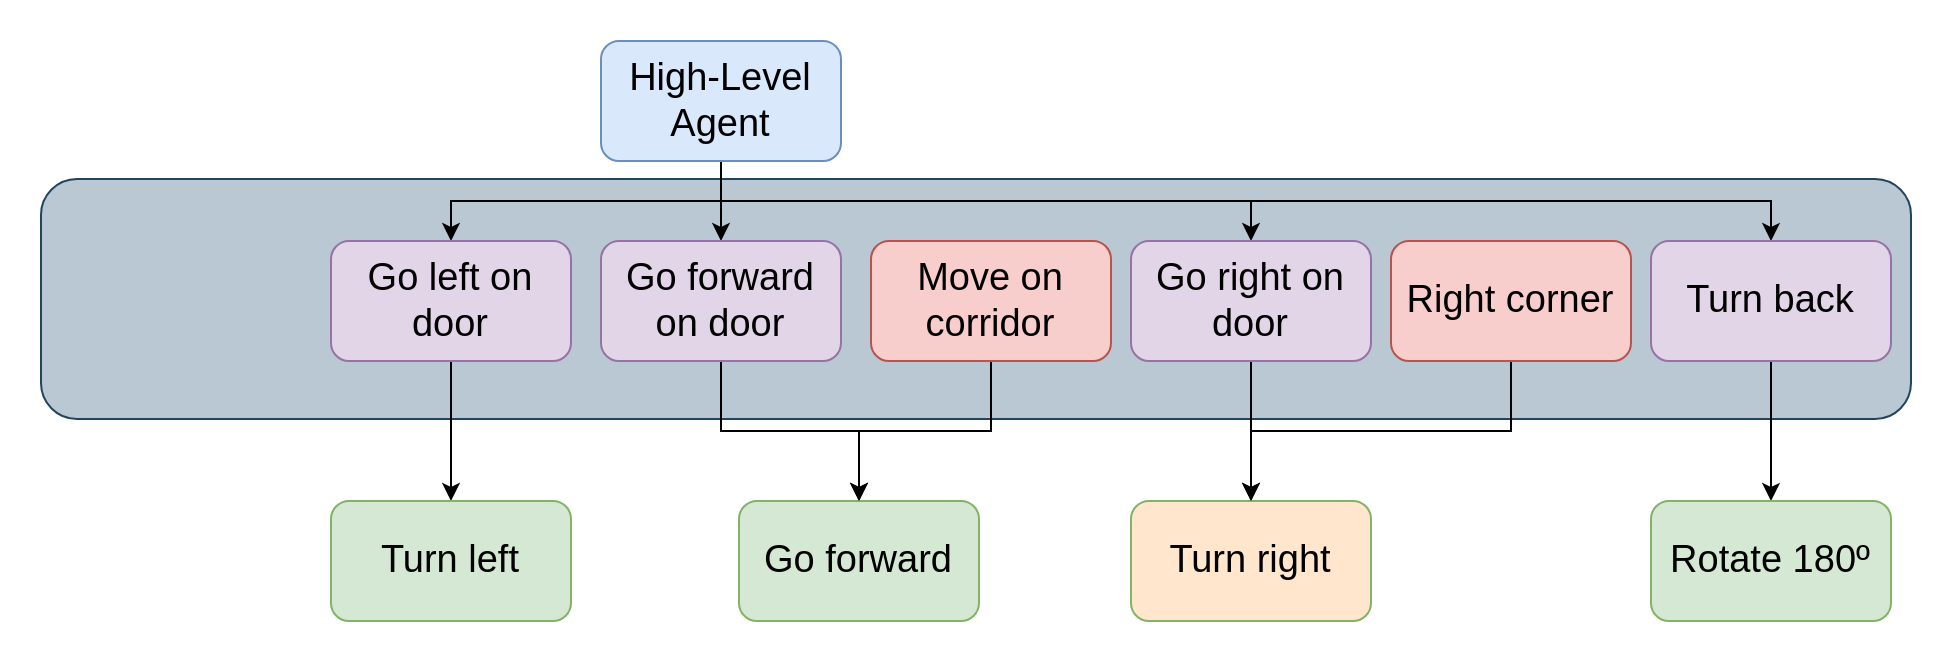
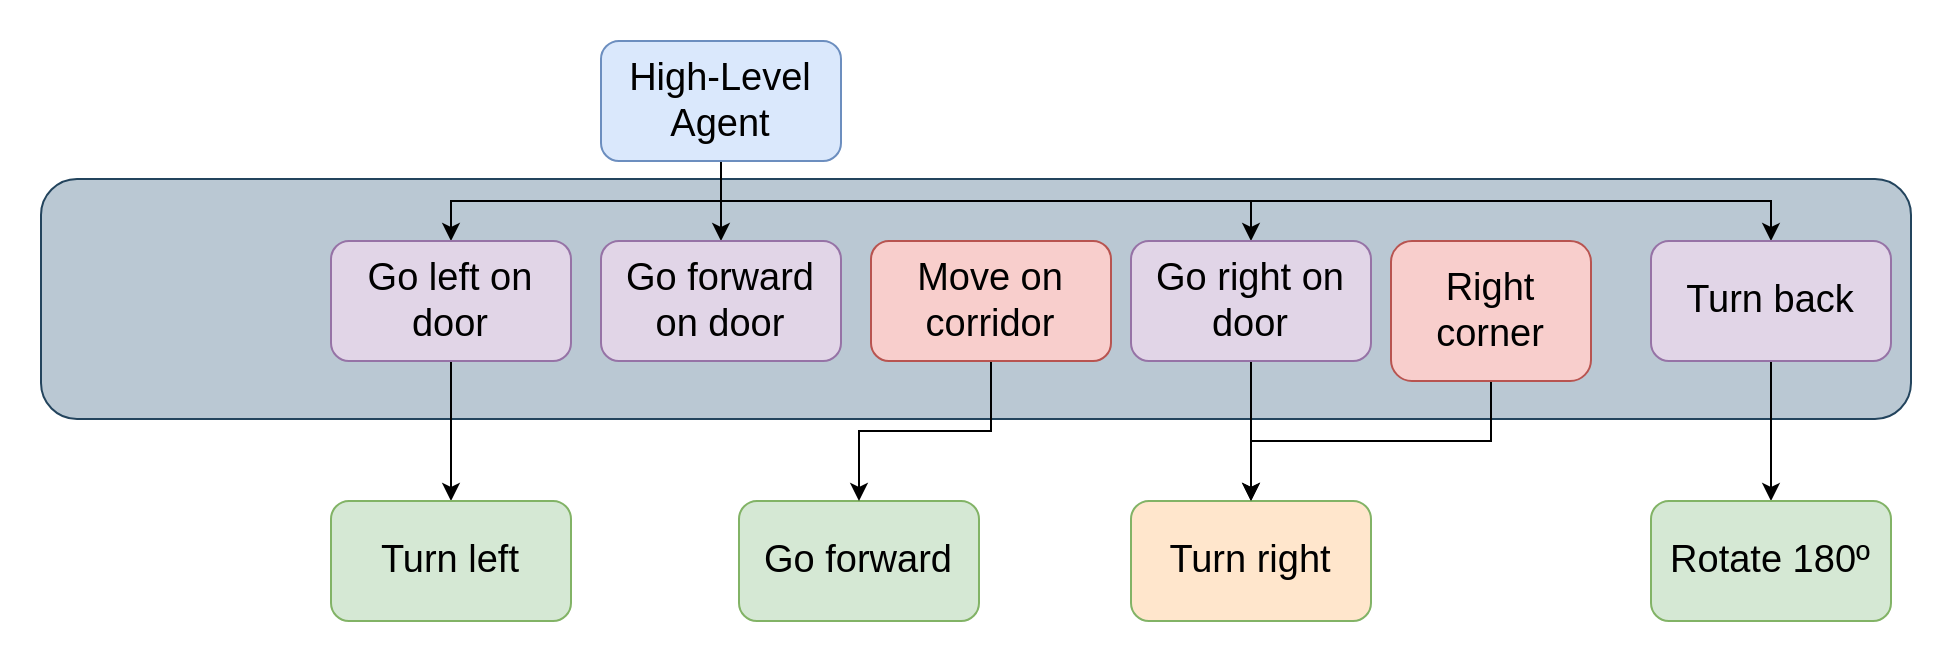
node "Right corner": size 240x120 -> 200x140
edge "Go forward on door" -> "Go forward": removed
